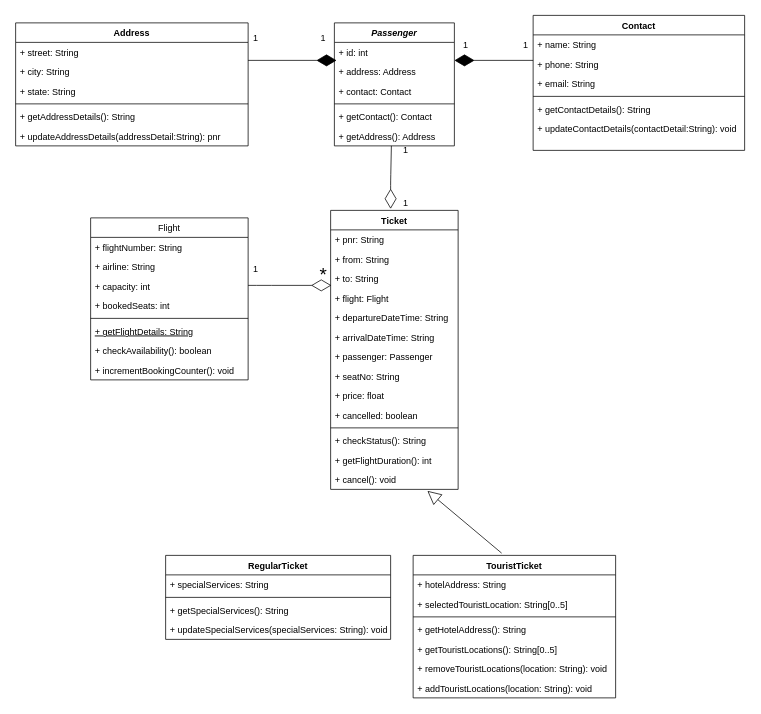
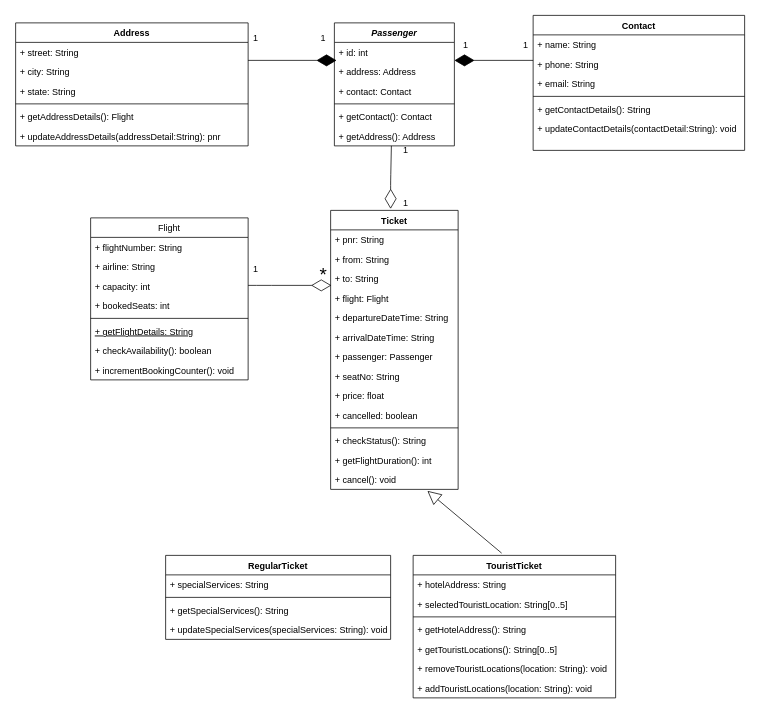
node "+ getAddressDetails(): String": label "+ getAddressDetails(): String" -> "+ getAddressDetails(): Flight"
